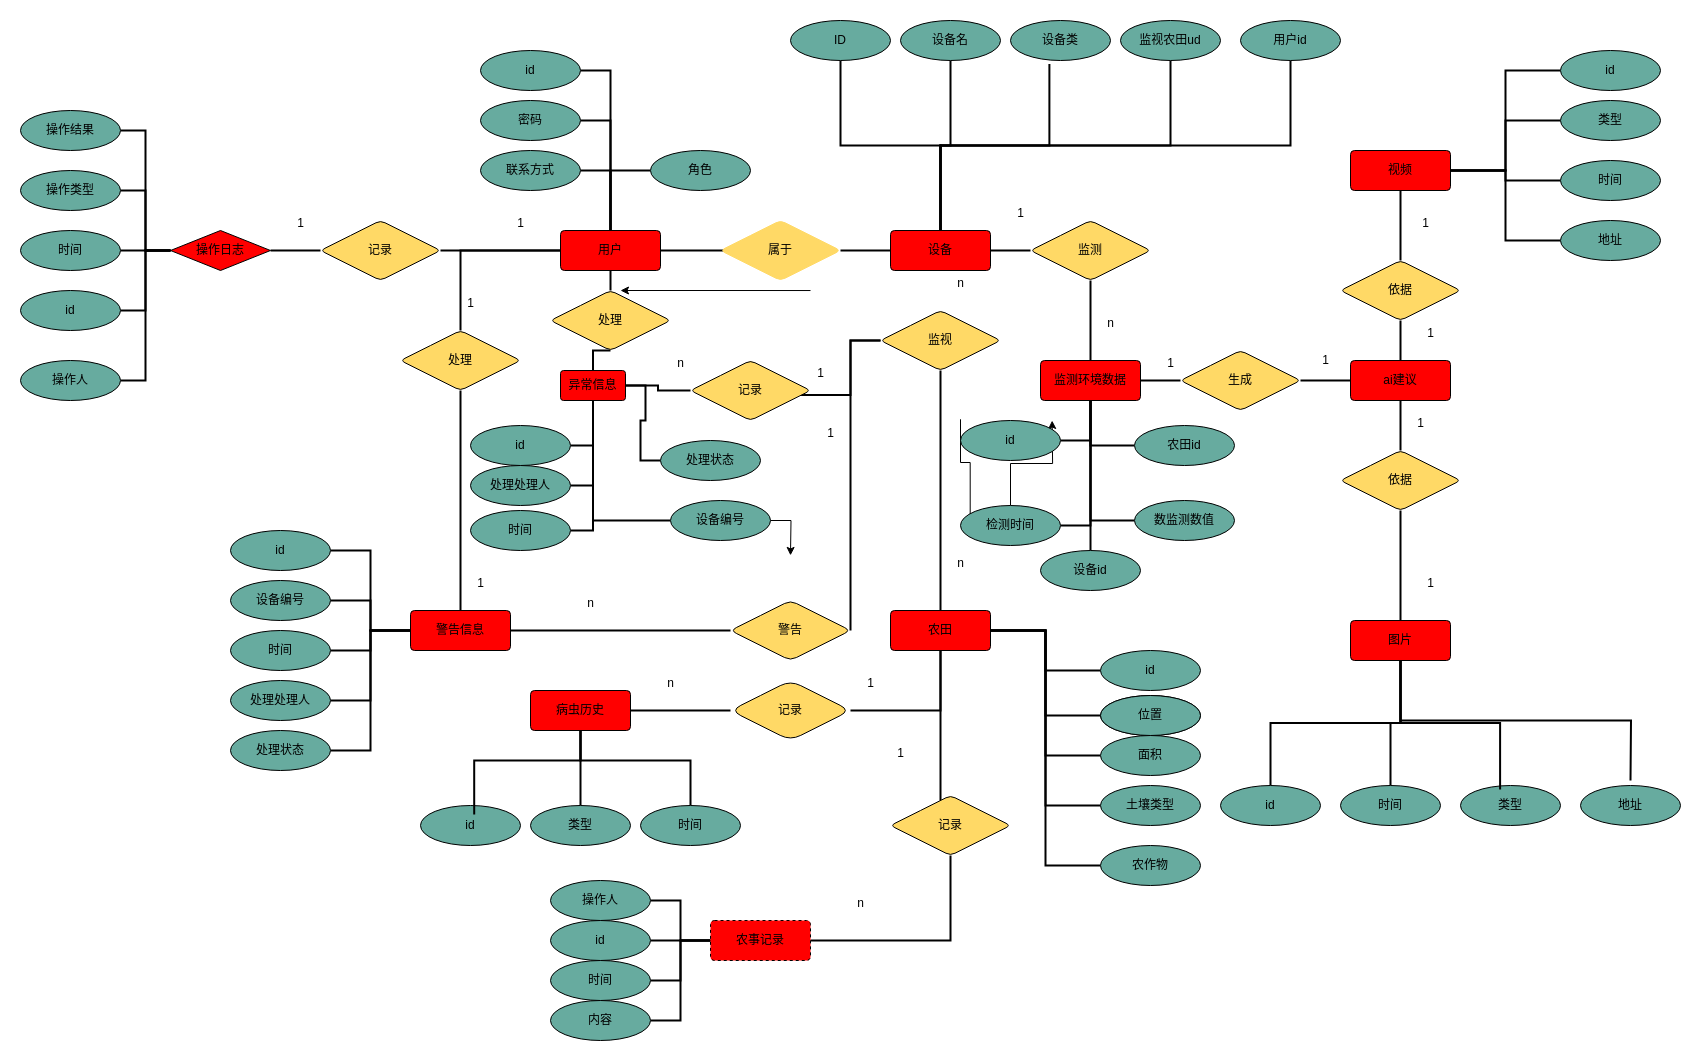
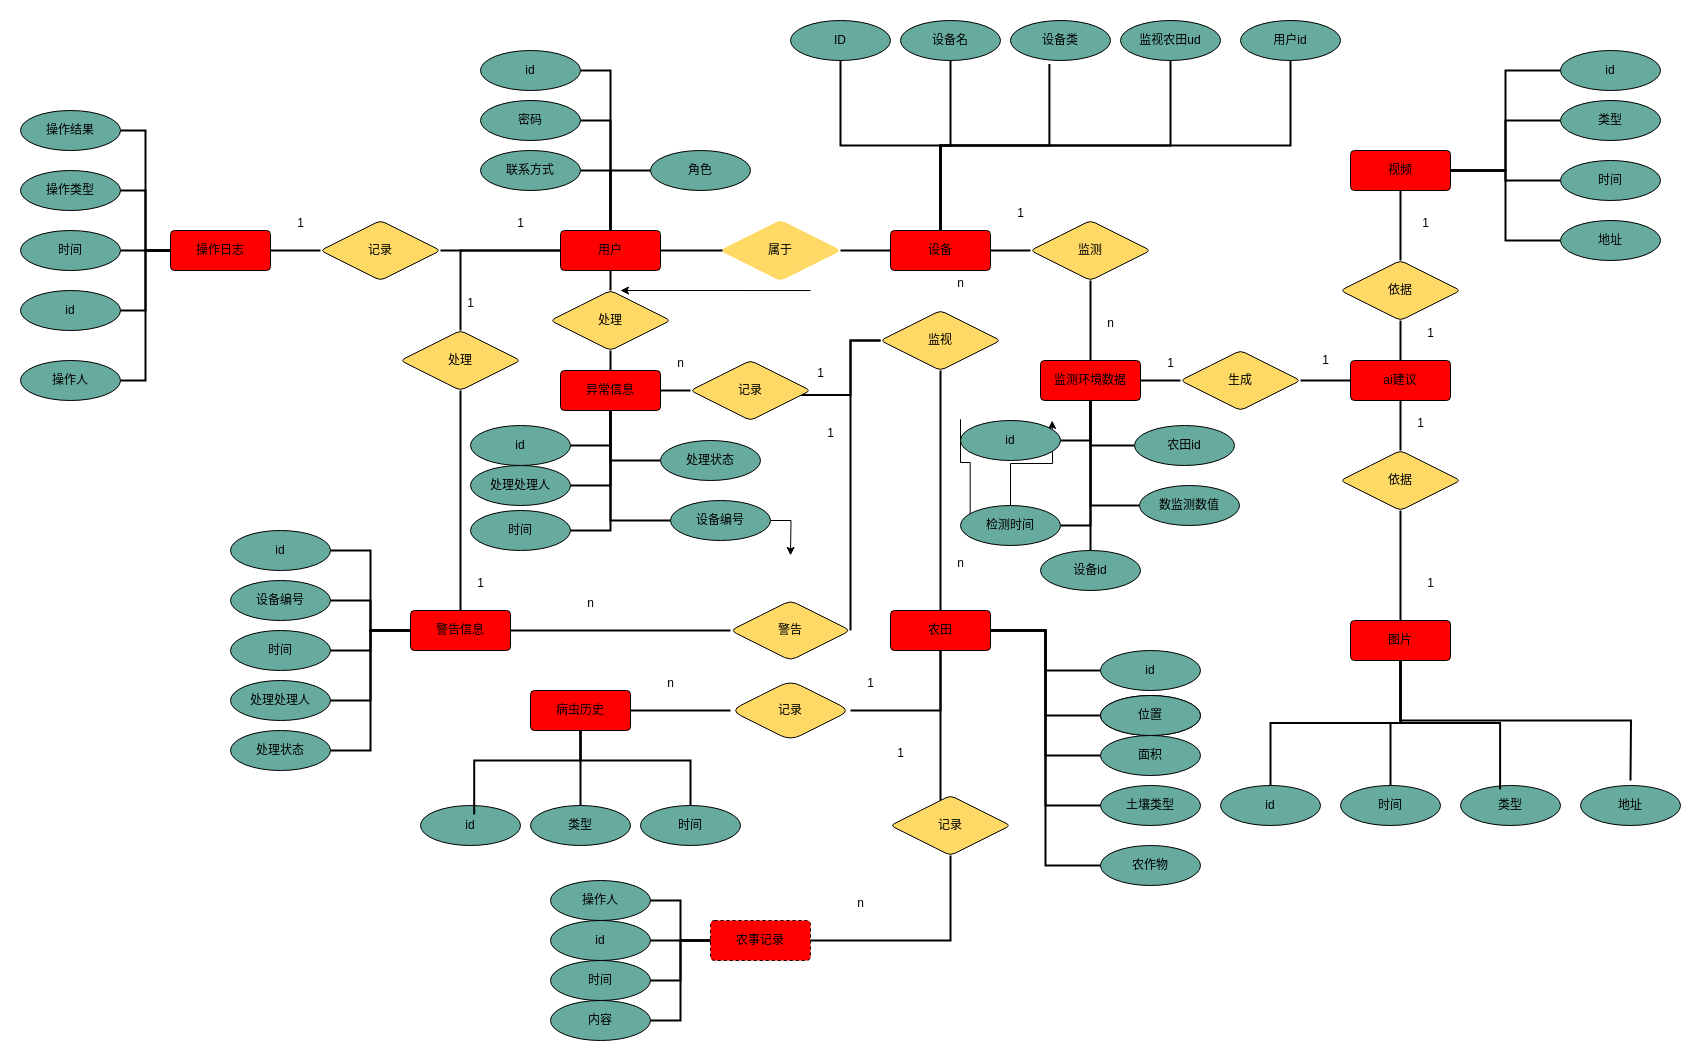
node "操作日志": shape diamond -> rounded rectangle
node "异常信息": size 65x30 -> 100x40
node "数监测数值": moved (1185, 521) -> (1190, 506)
